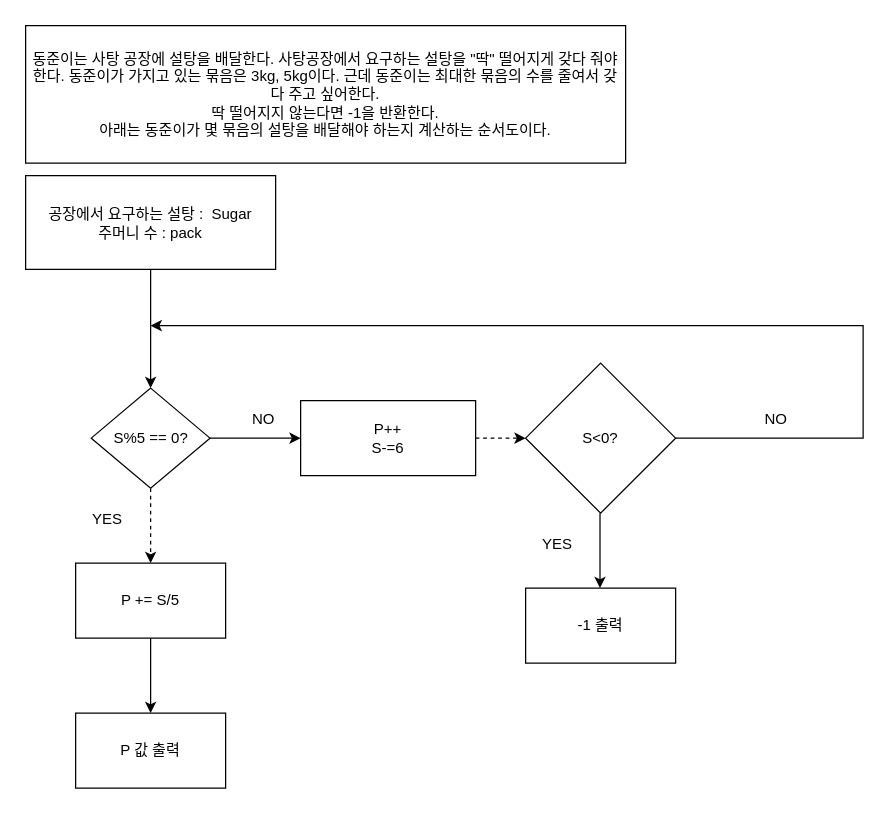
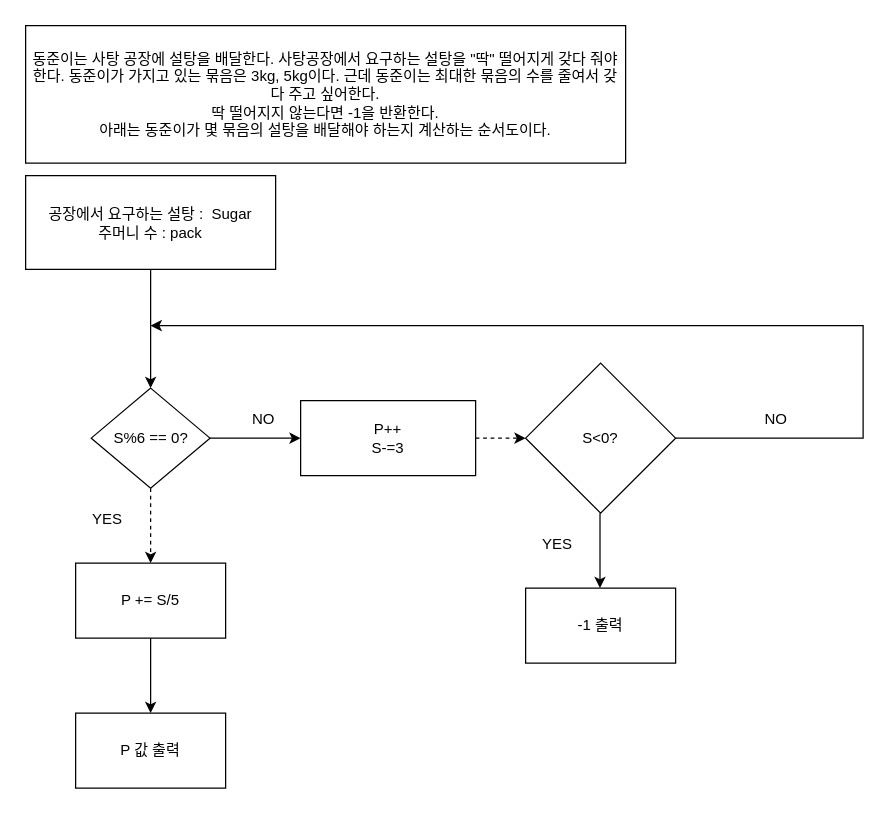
node "S%5 == 0?": label "S%5 == 0?" -> "S%6 == 0?"
node "P++ S-=6": label "P++ S-=6" -> "P++ S-=3"
